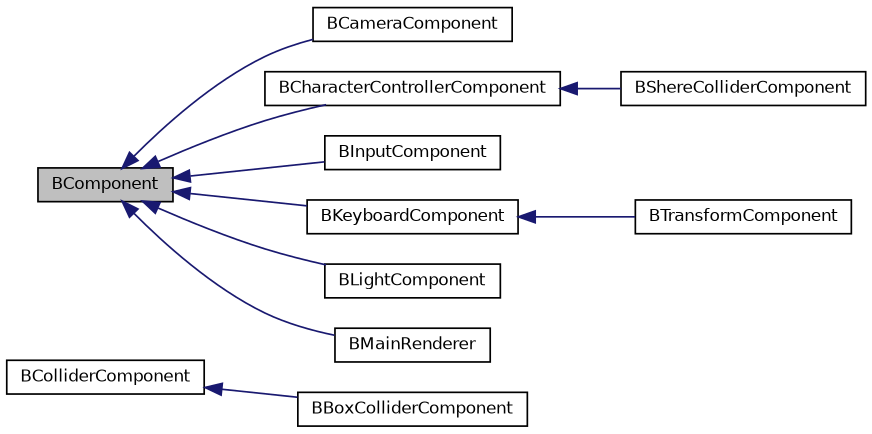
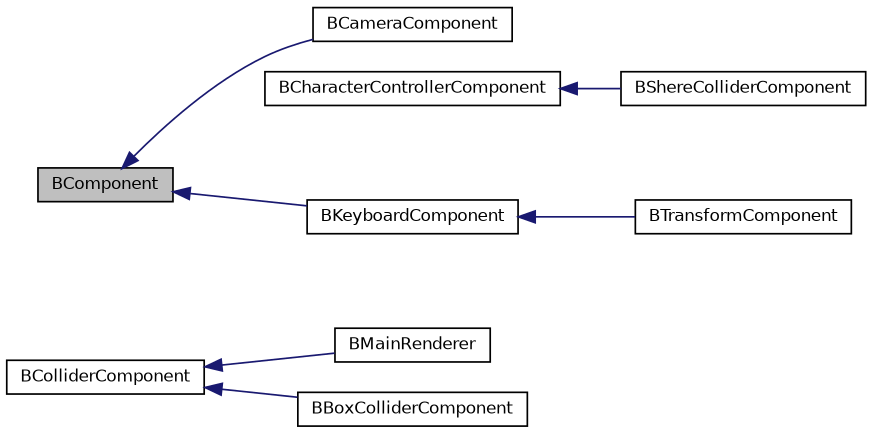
edge "BCharacterControllerComponent" -> "BComponent": removed
node "BInputComponent": removed
node "BLightComponent": removed
edge "BMainRenderer" -> "BComponent": now "BMainRenderer" -> "BColliderComponent"
